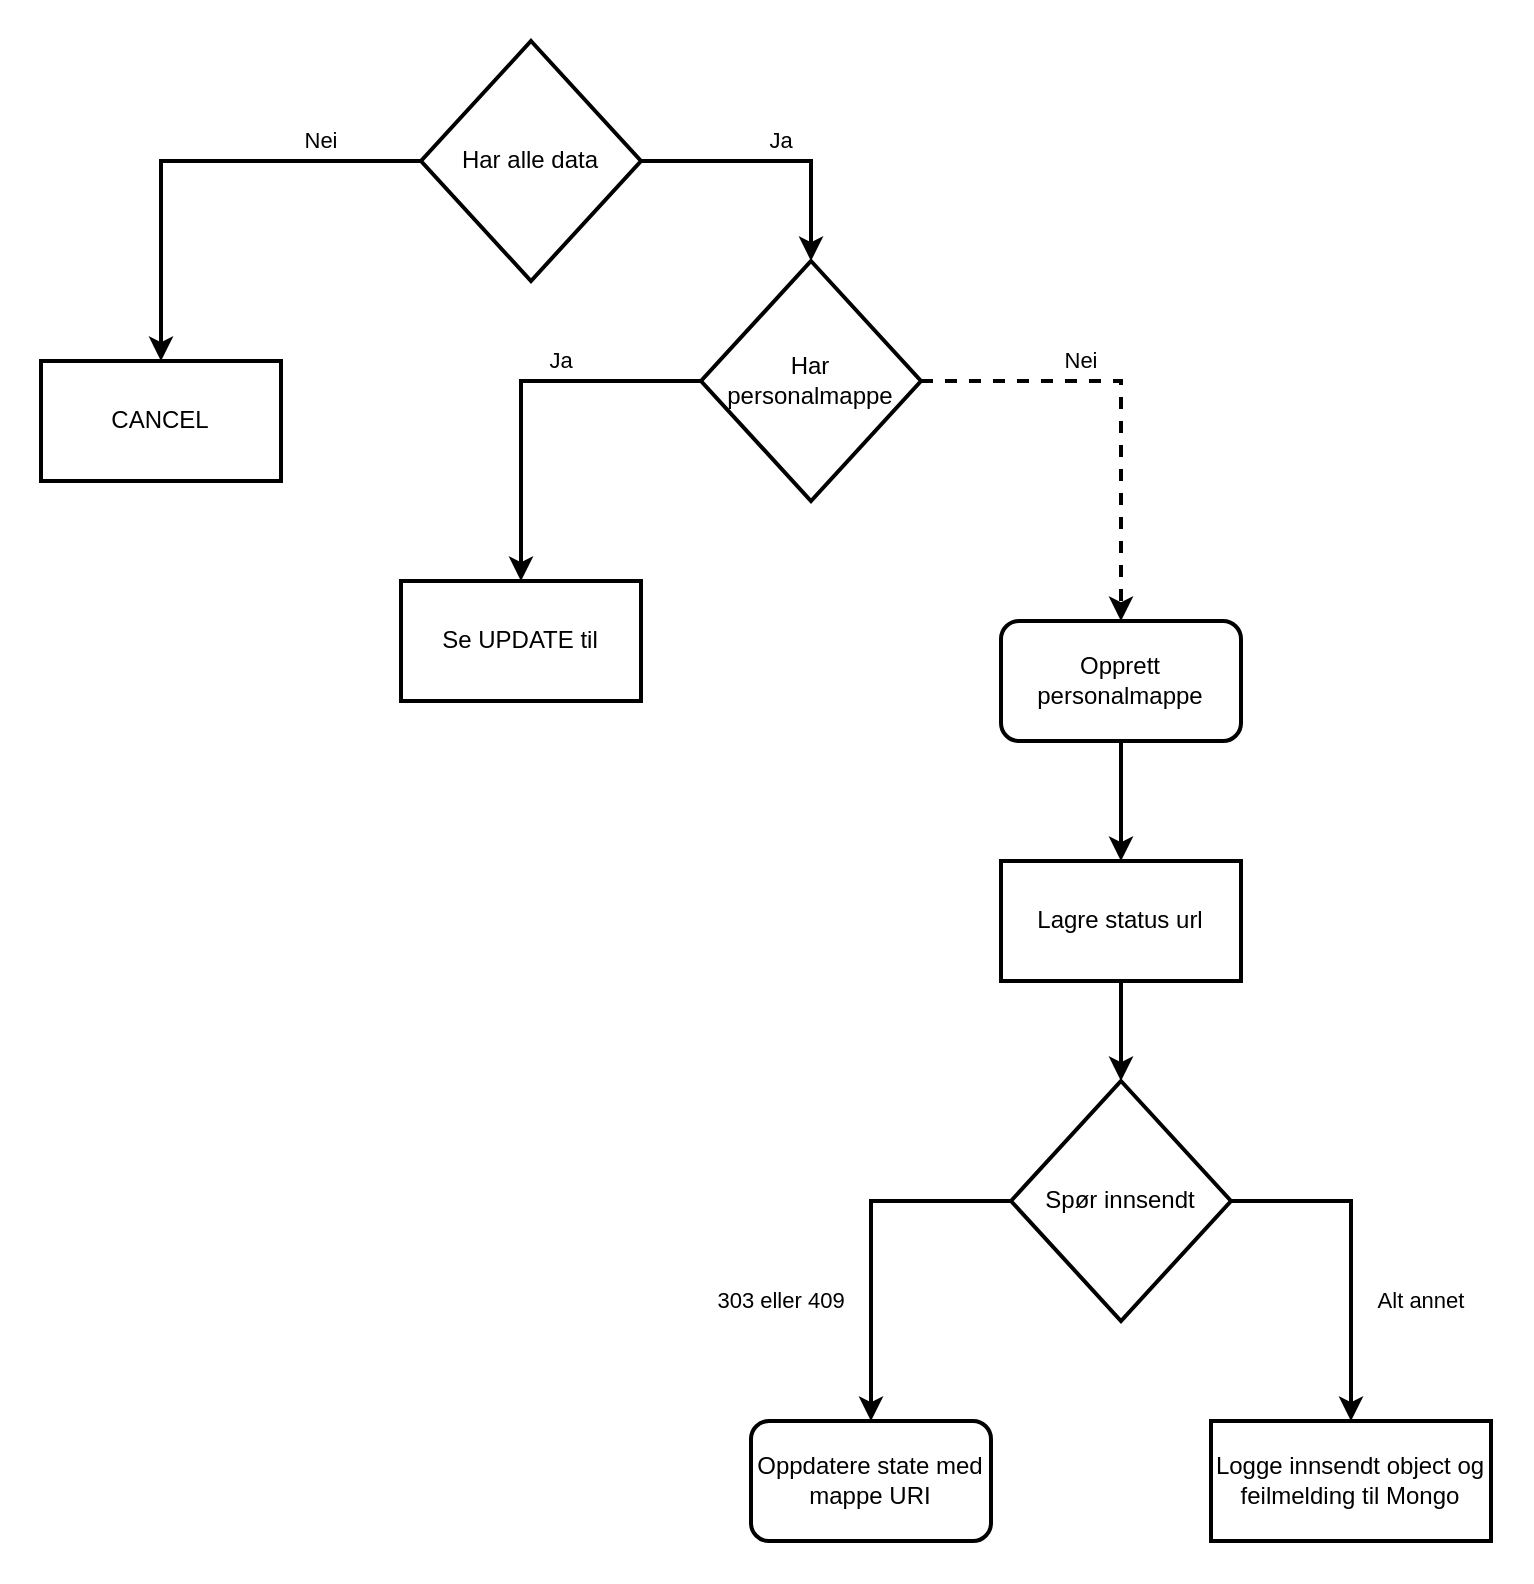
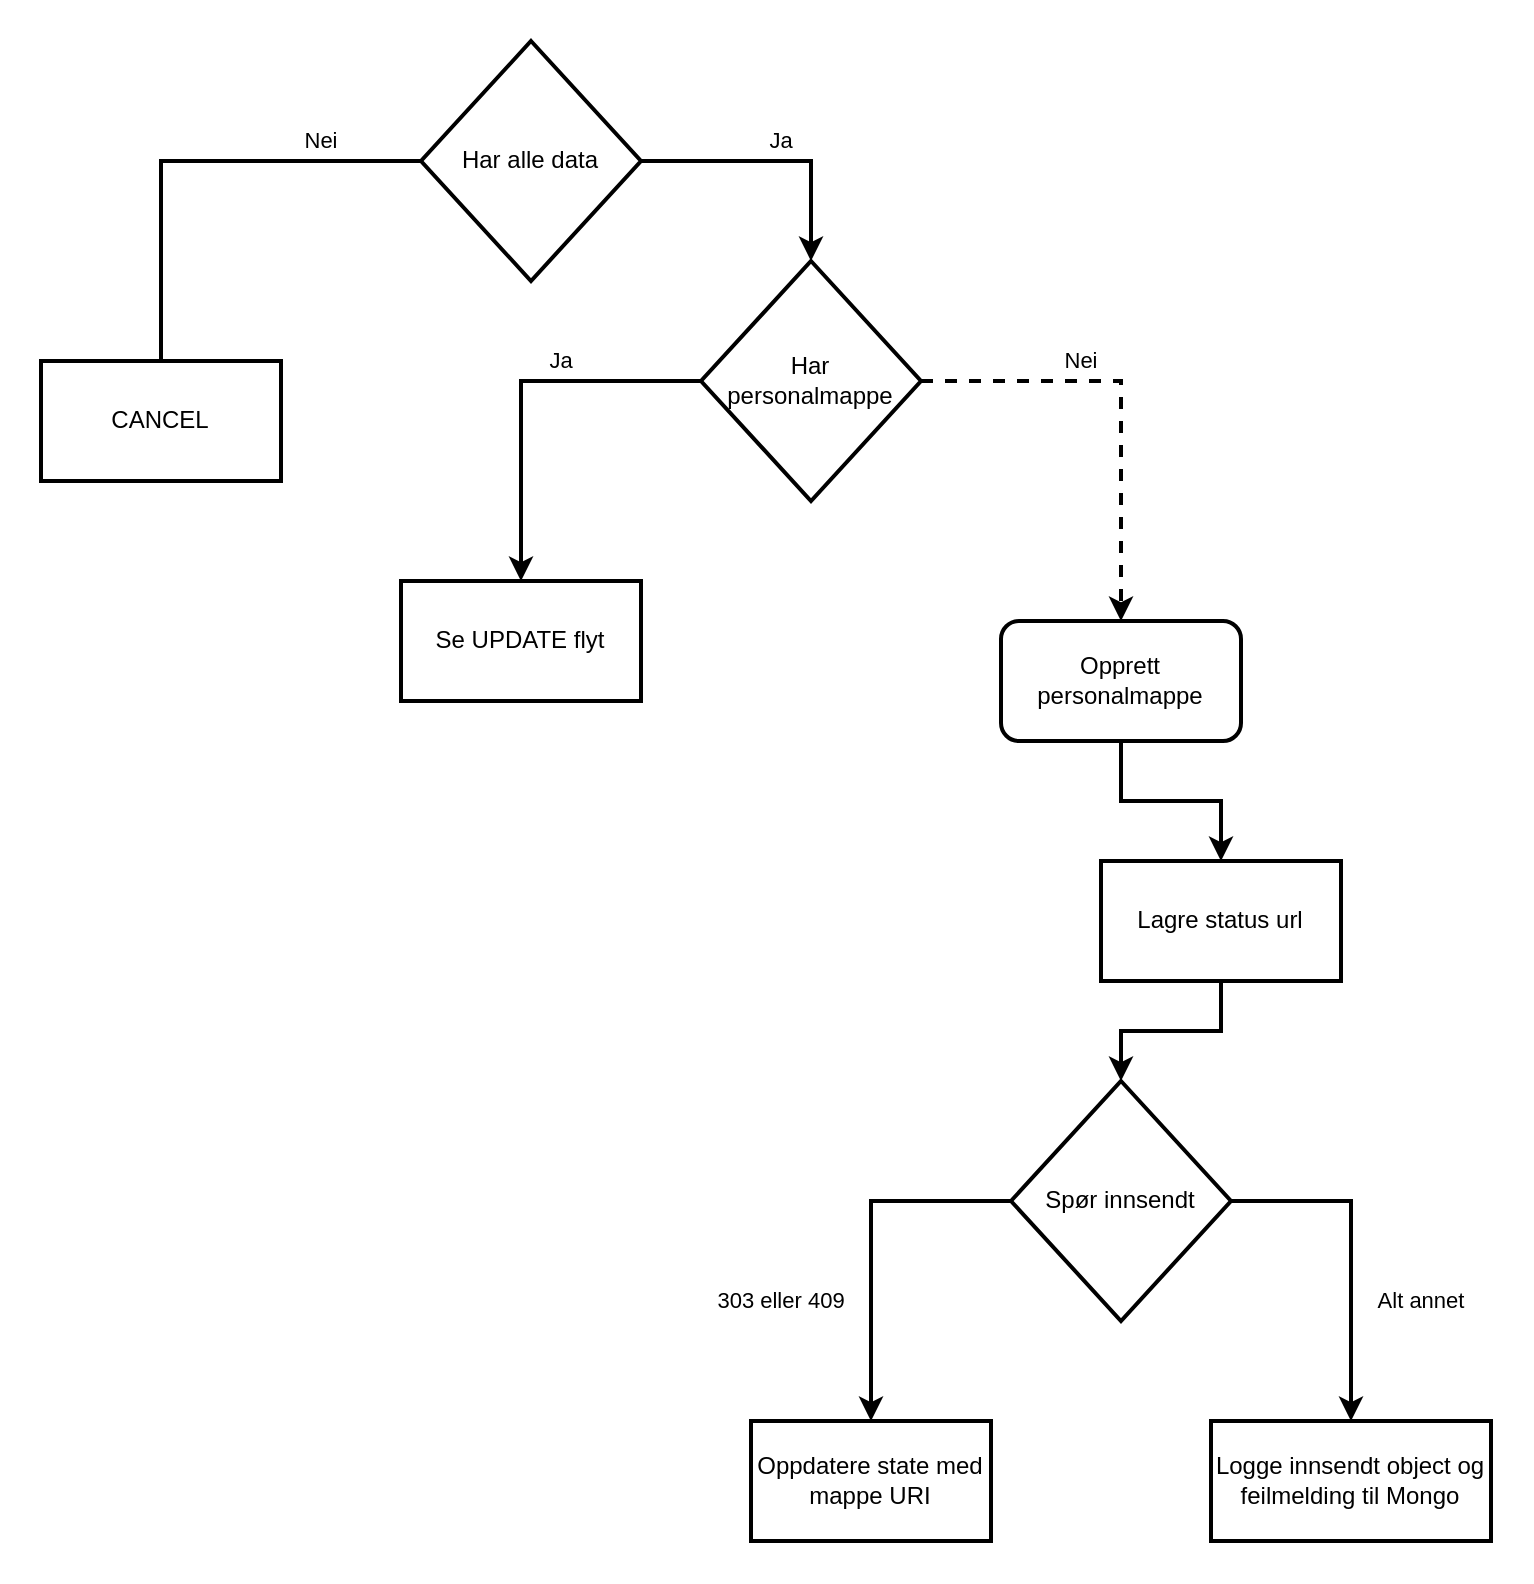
edge "Har alle data" -> "CANCEL": arrowhead classic -> none
node "Se UPDATE til": label "Se UPDATE til" -> "Se UPDATE flyt"
node "Lagre status url": moved (1121, 921) -> (1221, 921)
node "Oppdatere state med mappe URI": shape rounded rectangle -> rectangle
